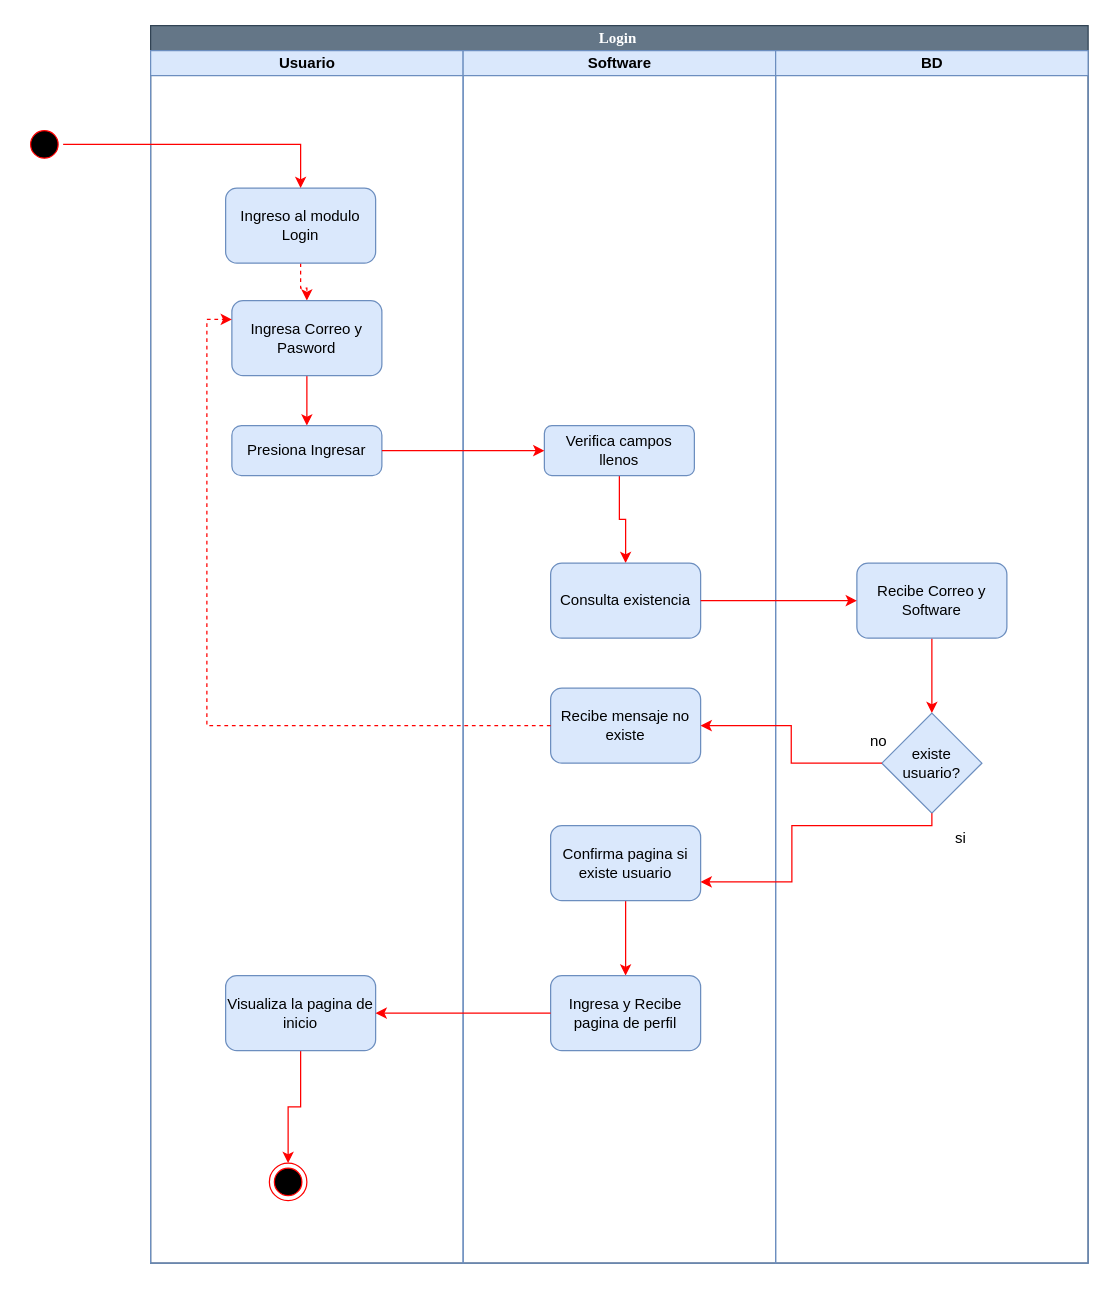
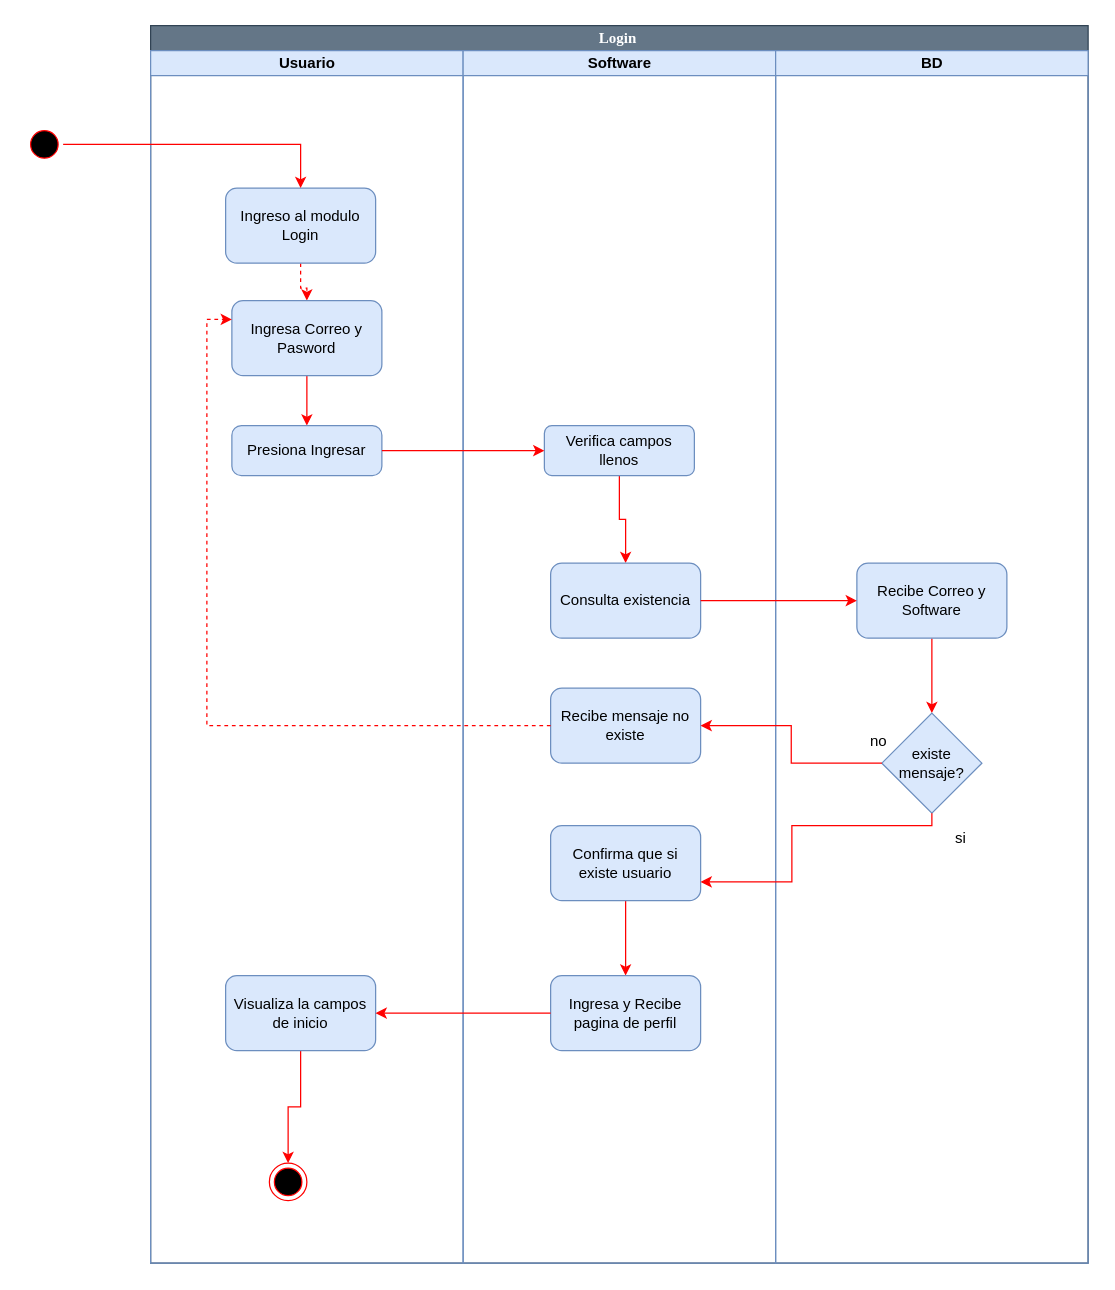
node "existe usuario?": label "existe usuario?" -> "existe mensaje?"
node "Confirma pagina si existe usuario": label "Confirma pagina si existe usuario" -> "Confirma que si existe usuario"
node "Visualiza la pagina de inicio": label "Visualiza la pagina de inicio" -> "Visualiza la campos de inicio"
